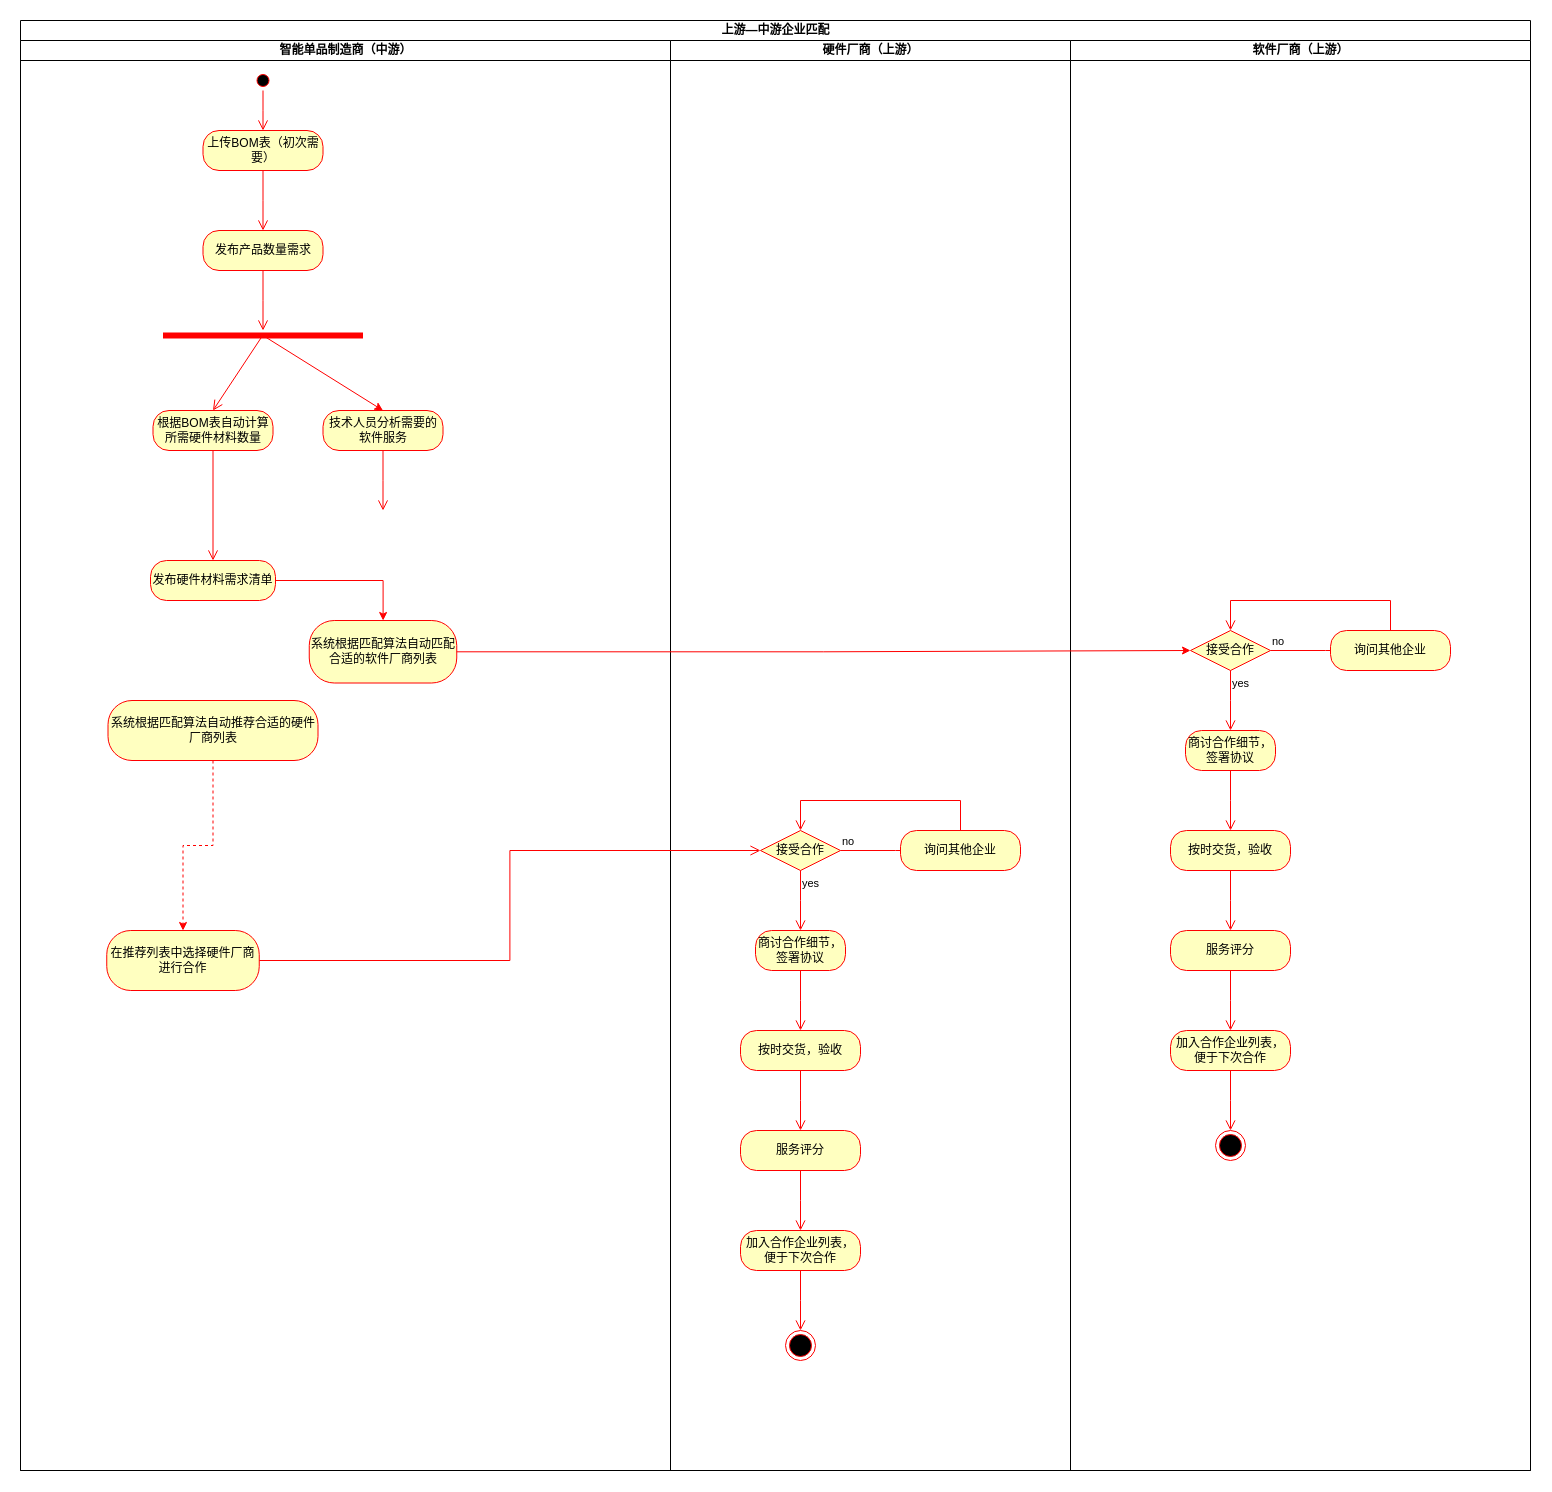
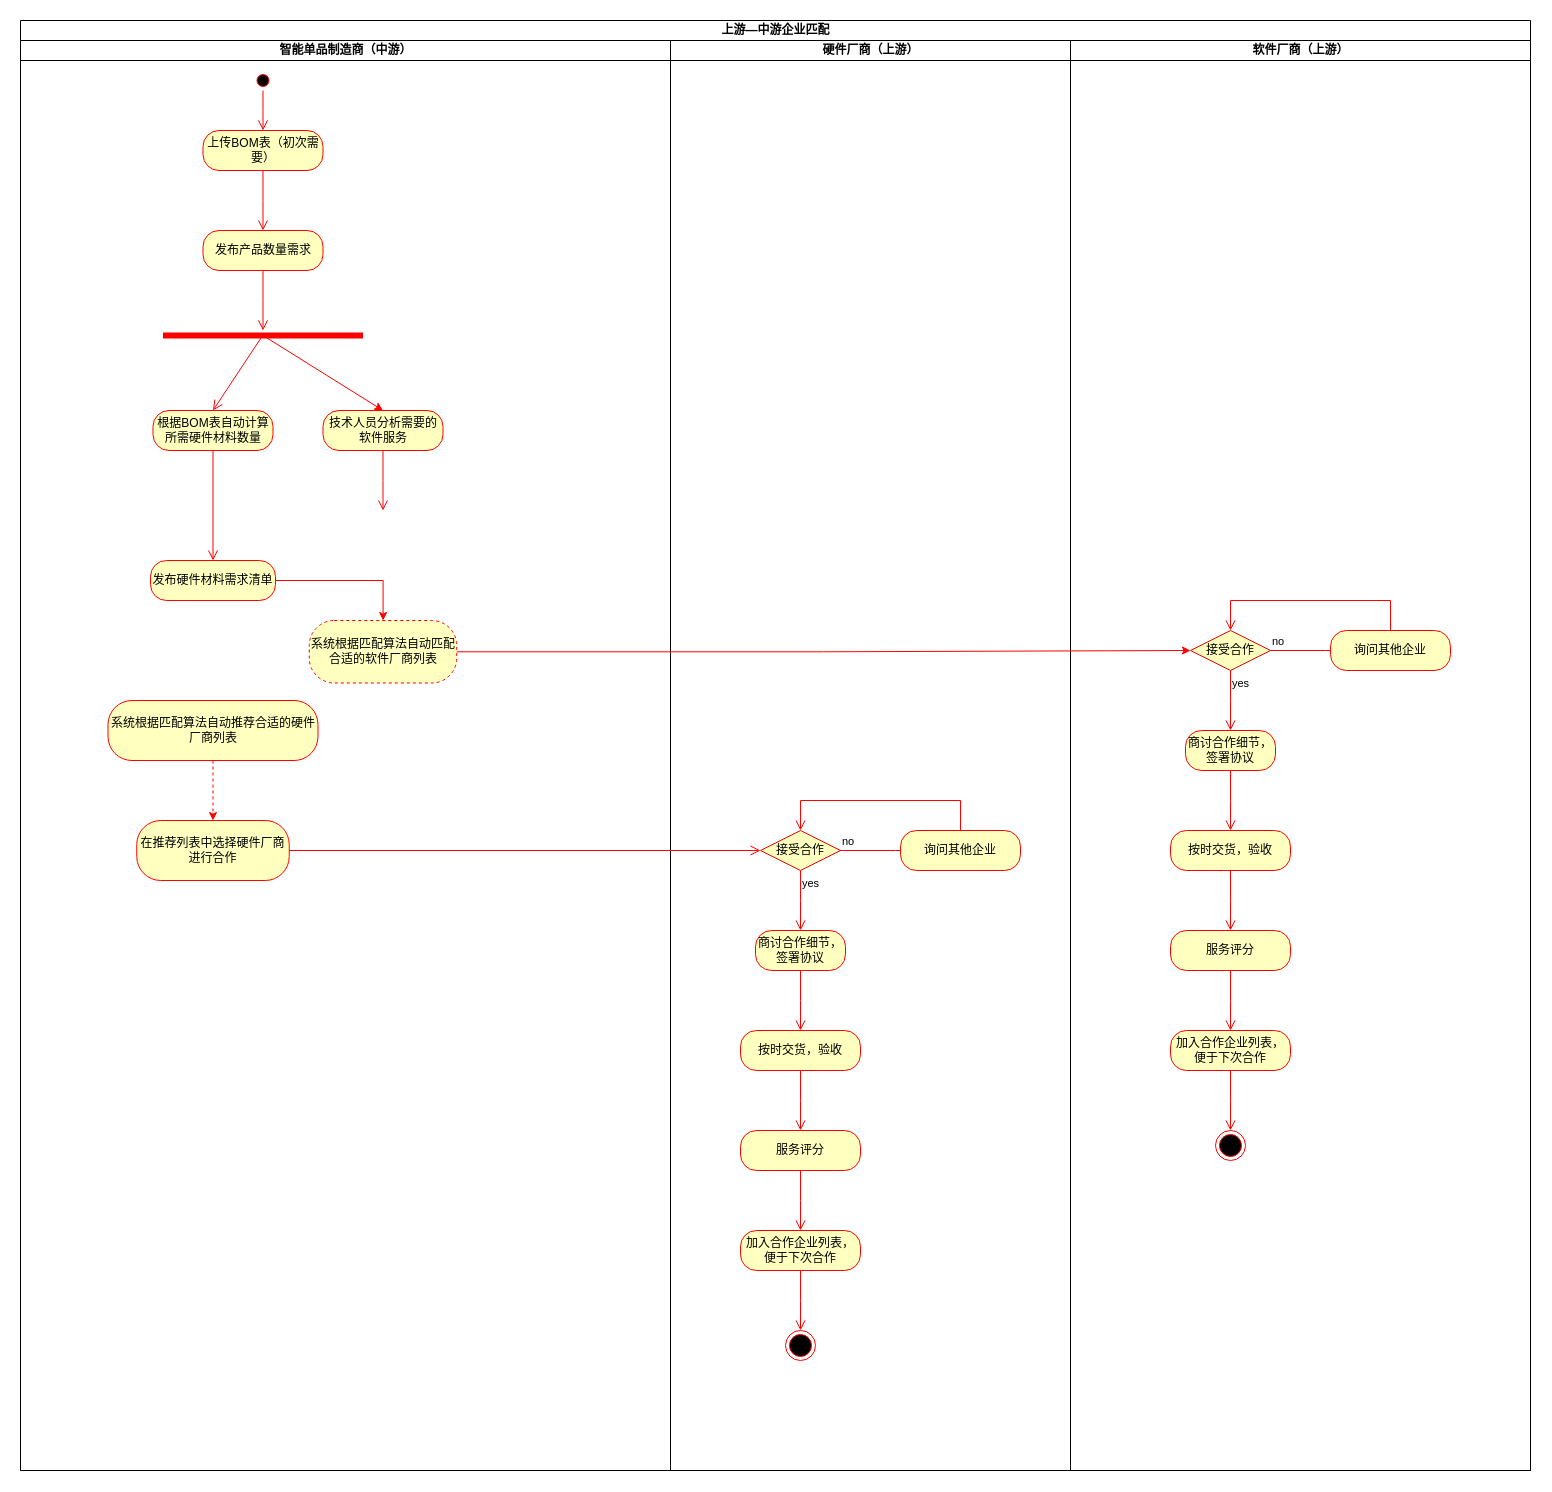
node "系统根据匹配算法自动匹配合适的软件厂商列表": style solid -> dashed
node "在推荐列表中选择硬件厂商进行合作": moved (183, 961) -> (213, 851)
